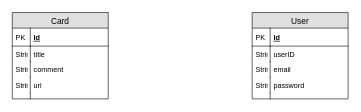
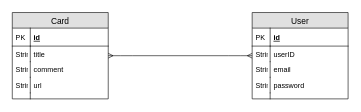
edge "Card" -- "User": added
